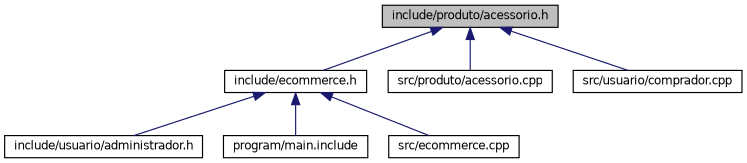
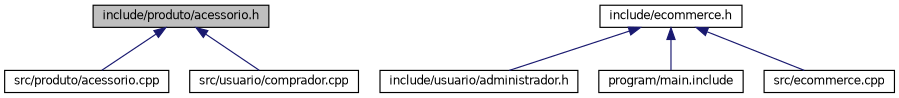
edge "include/ecommerce.h" -> "include/produto/acessorio.h": removed
